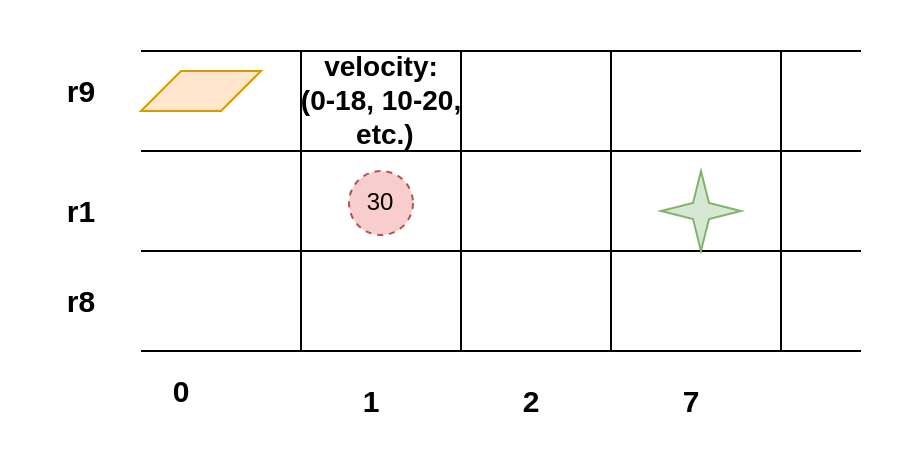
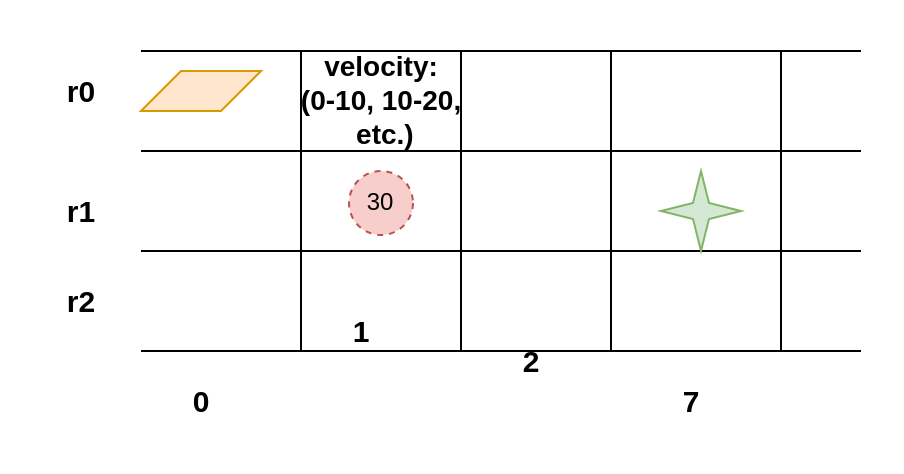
node "r9": label "r9" -> "r0"
node "velocity: (0-18, 10-20, etc.)": label "velocity: (0-18, 10-20, etc.)" -> "velocity: (0-10, 10-20, etc.)"
node "r8": label "r8" -> "r2"
node "0": moved (181, 391) -> (201, 401)
node "1": moved (371, 401) -> (361, 331)
node "2": moved (531, 401) -> (531, 361)
